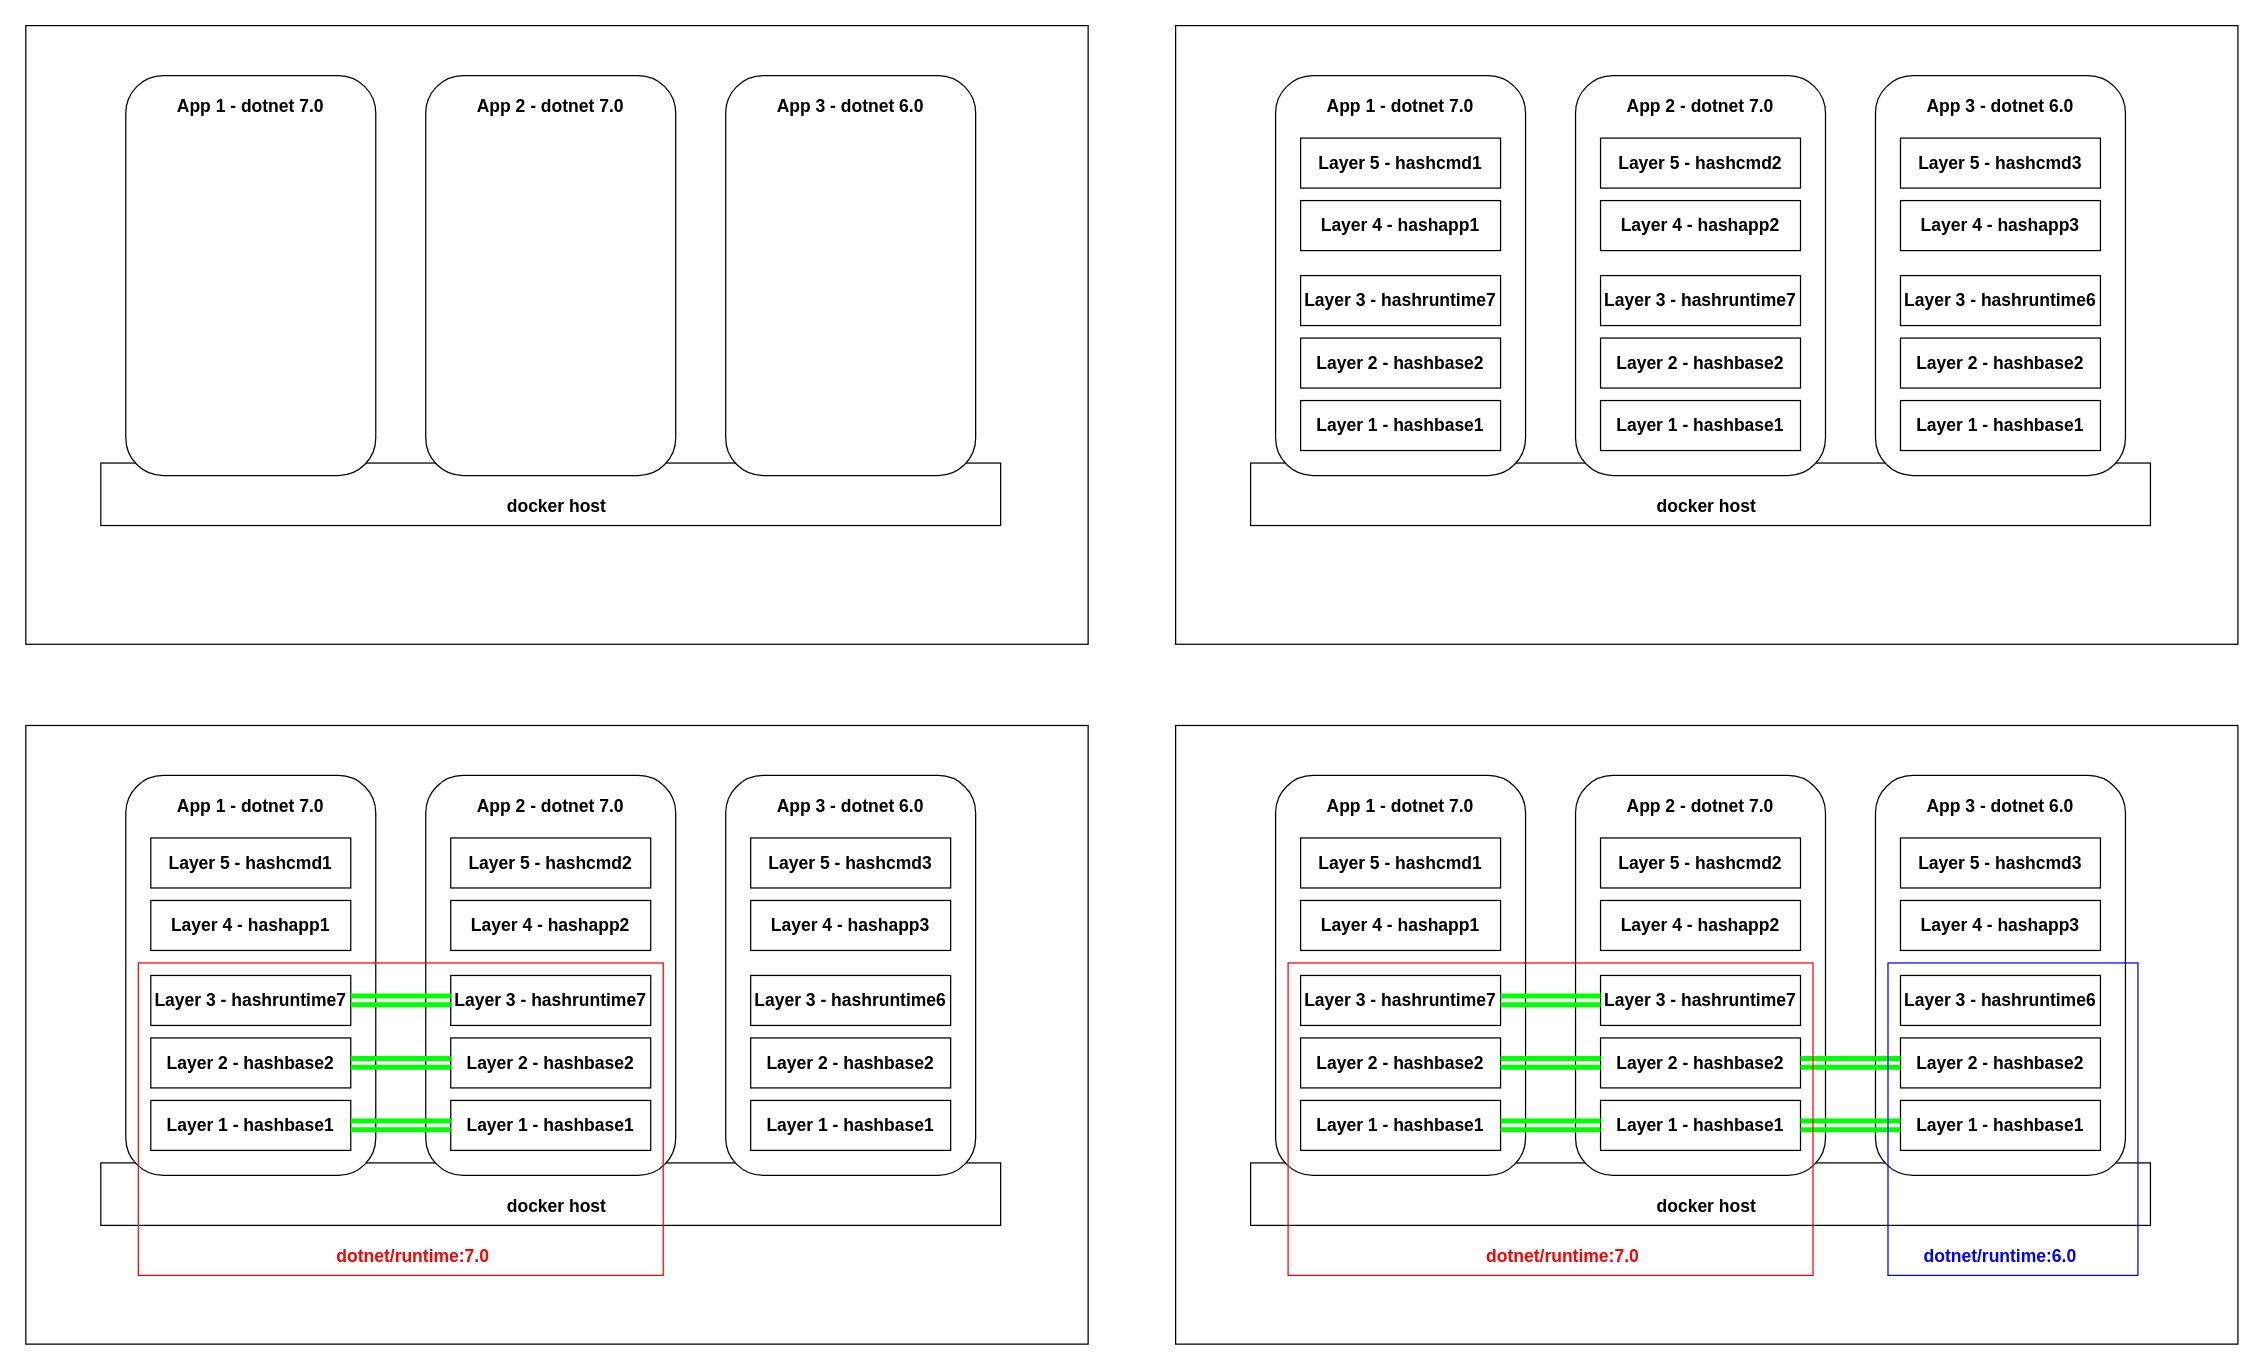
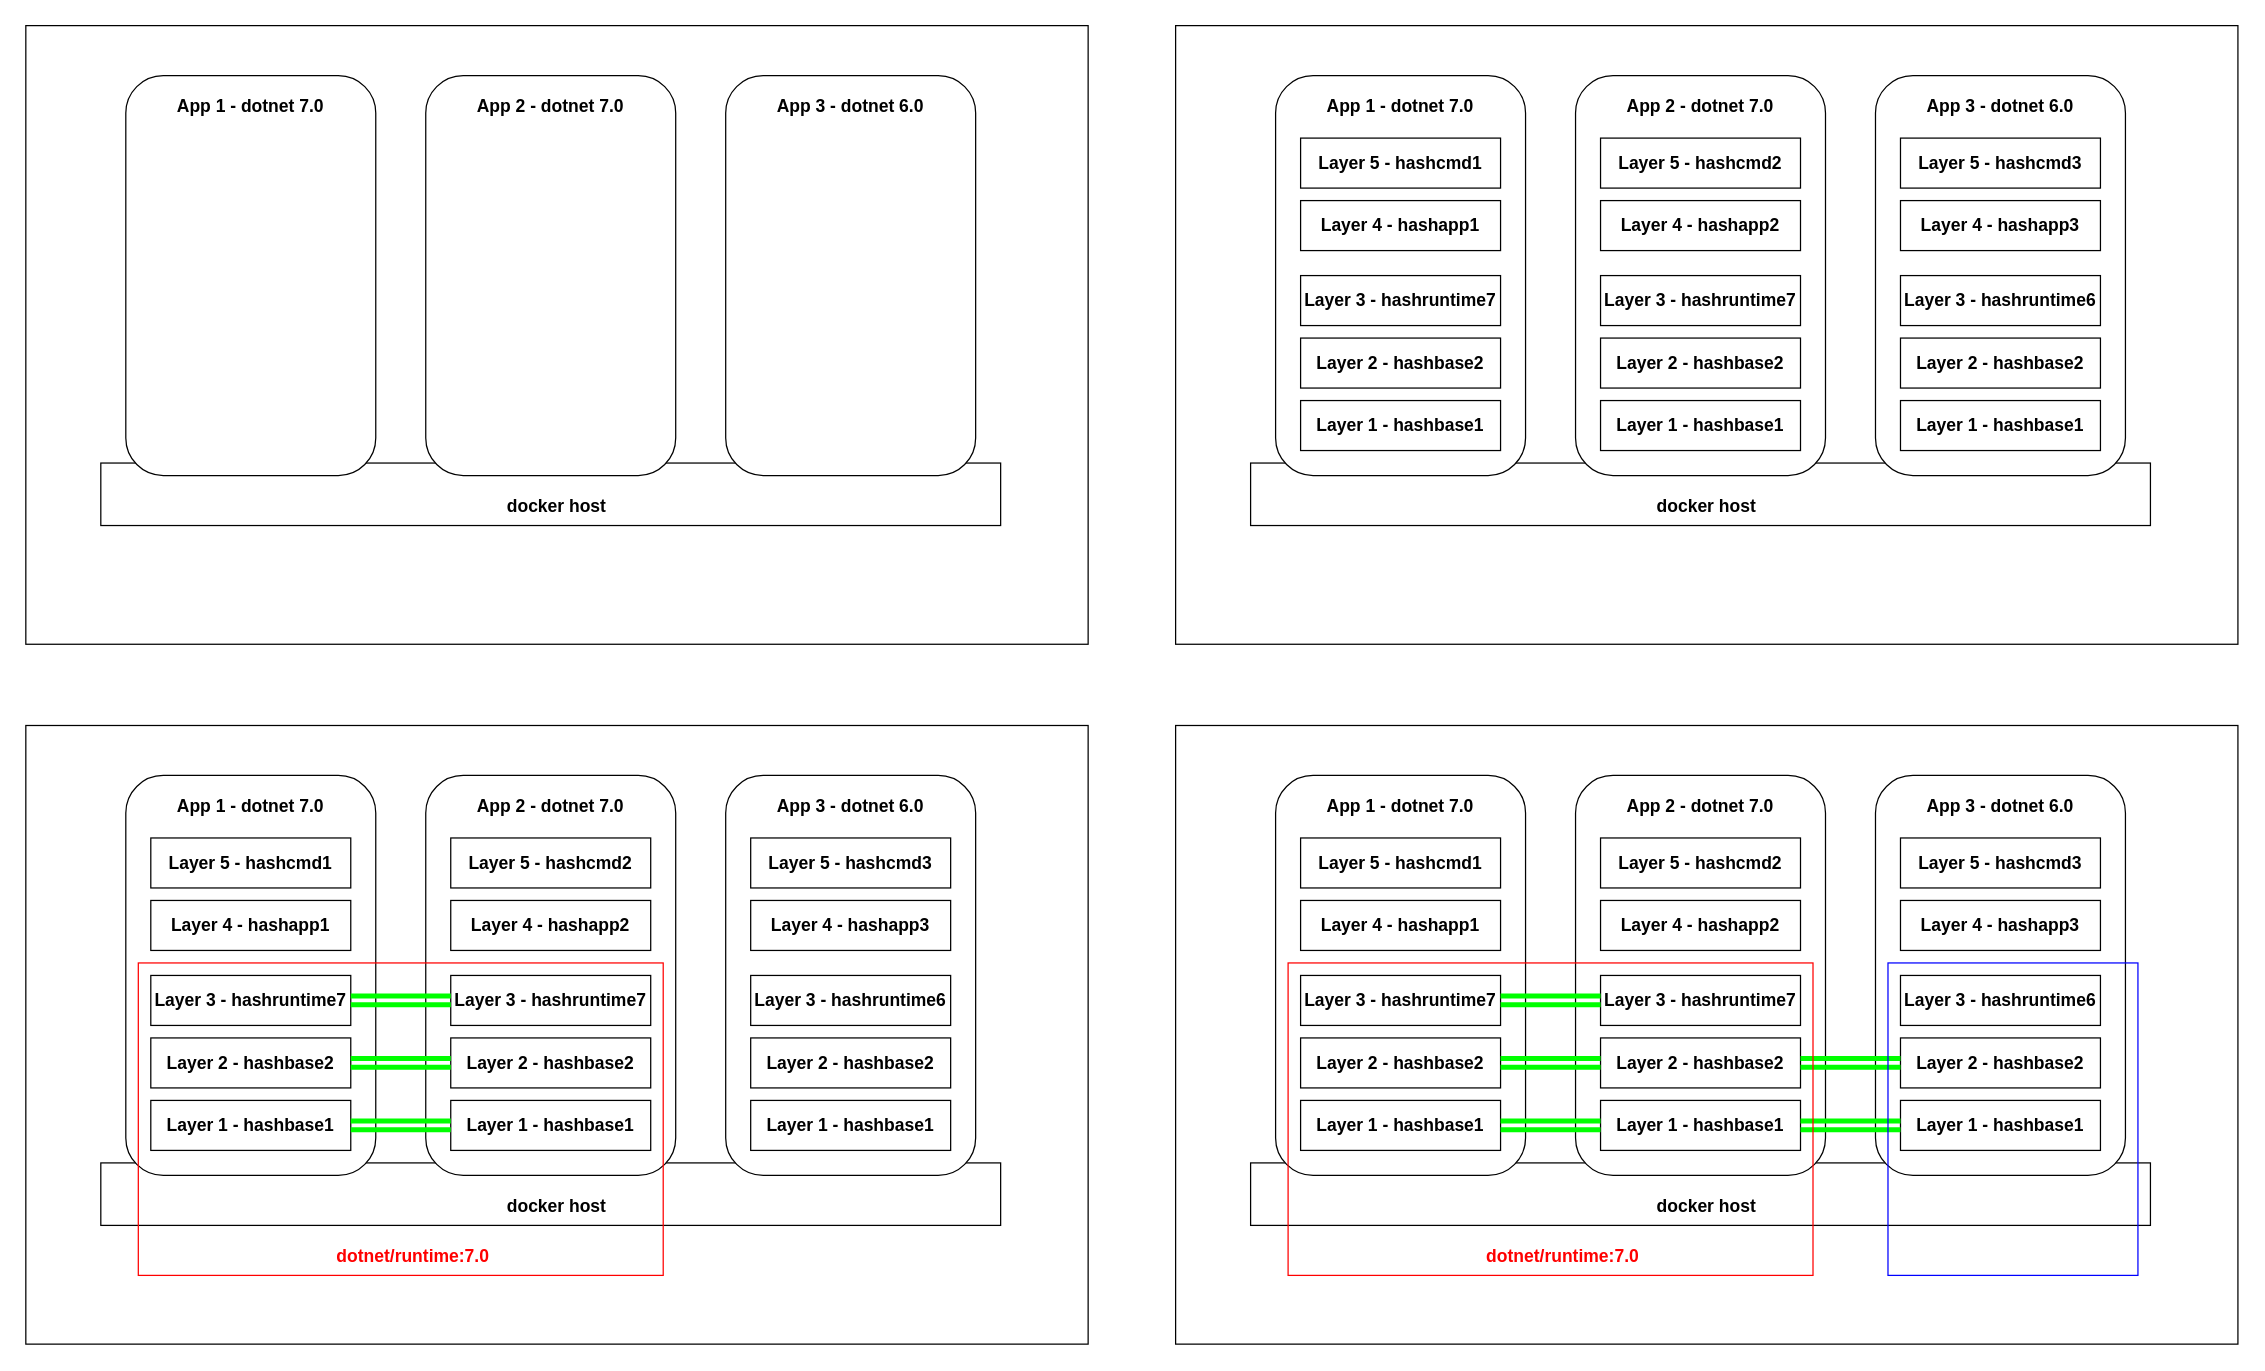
node "dotnet/runtime:6.0": removed
